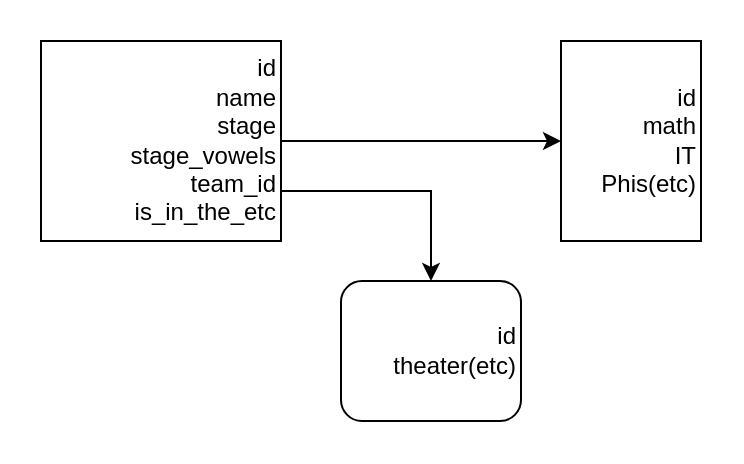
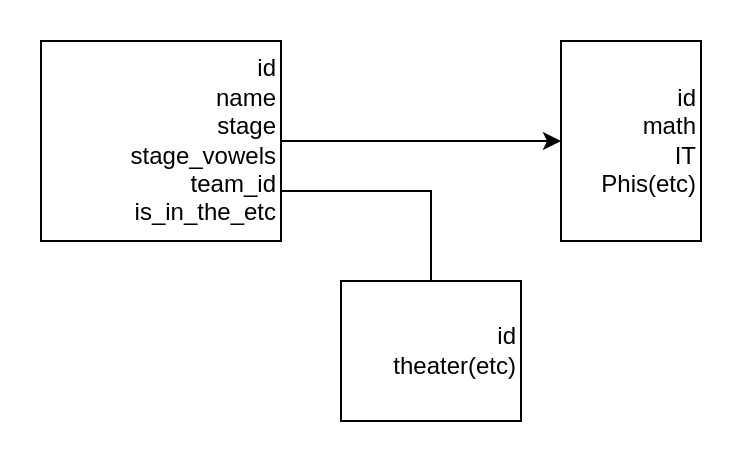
edge "id name stage stage_vowels team_id is_in_the_etc" -> "id theater(etc)": arrowhead classic -> none
node "id theater(etc)": shape rounded rectangle -> rectangle
